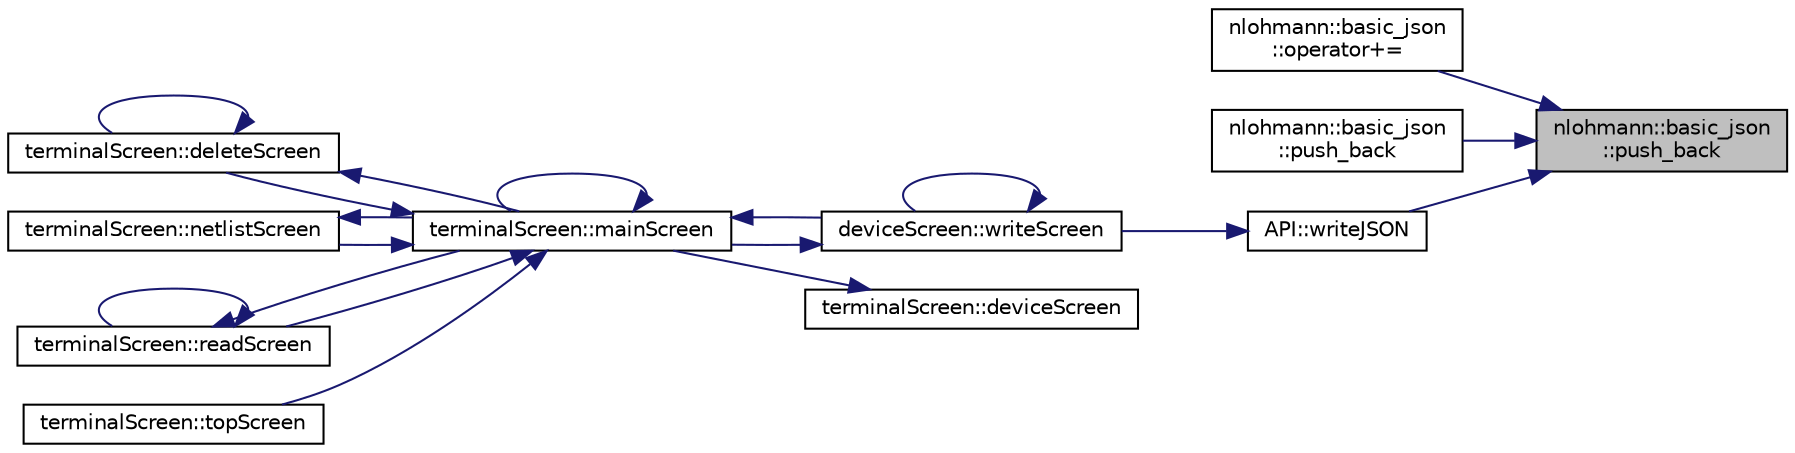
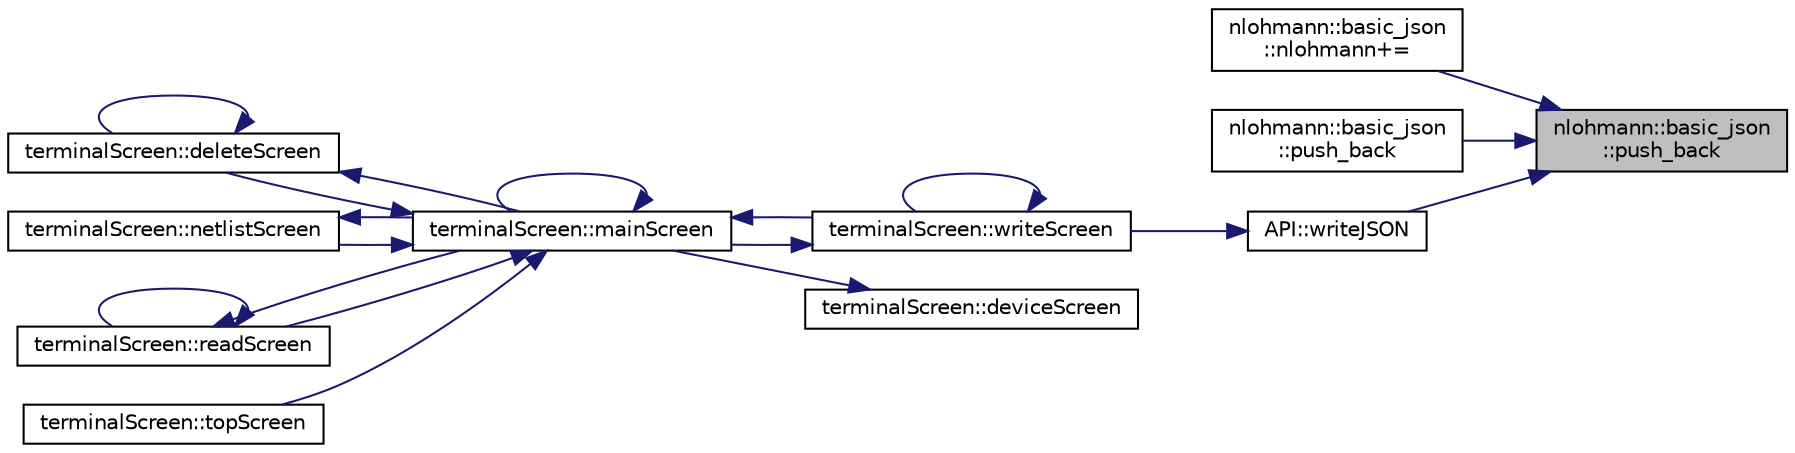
node "nlohmann::basic_json ::operator+=": label "nlohmann::basic_json ::operator+=" -> "nlohmann::basic_json ::nlohmann+="
node "deviceScreen::writeScreen": label "deviceScreen::writeScreen" -> "terminalScreen::writeScreen"
